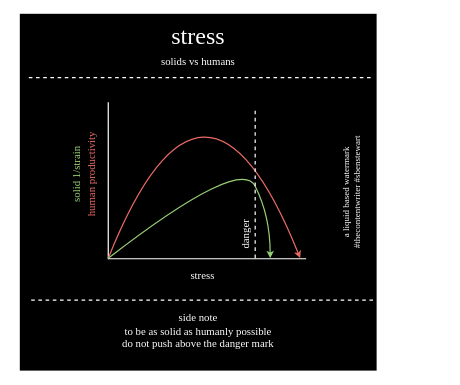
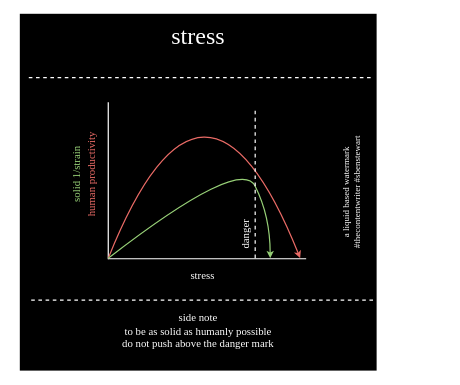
node "solids vs humans": removed
